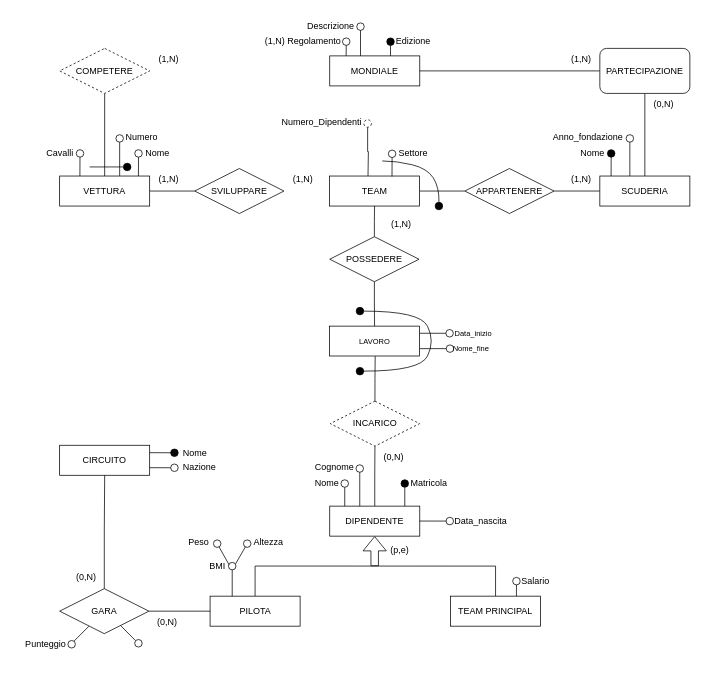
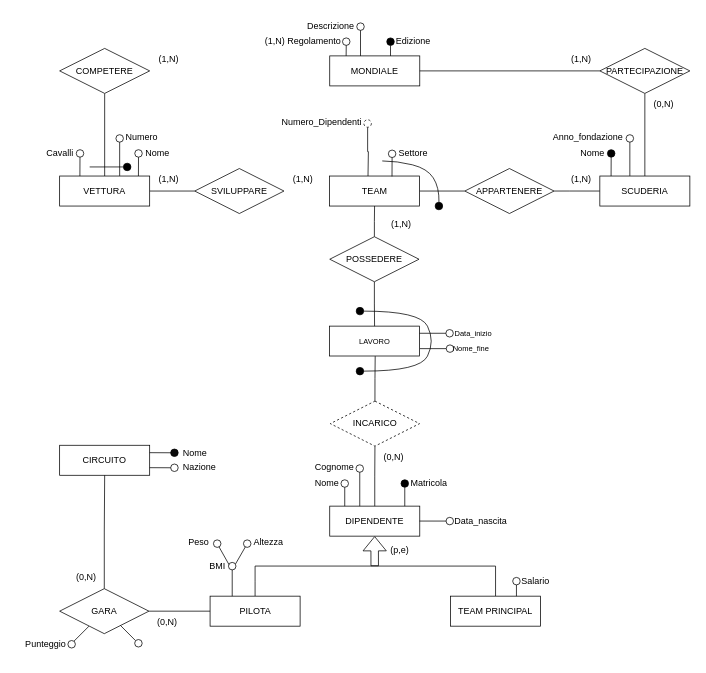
node "COMPETERE": style dashed -> solid
node "PARTECIPAZIONE": shape rounded rectangle -> diamond
